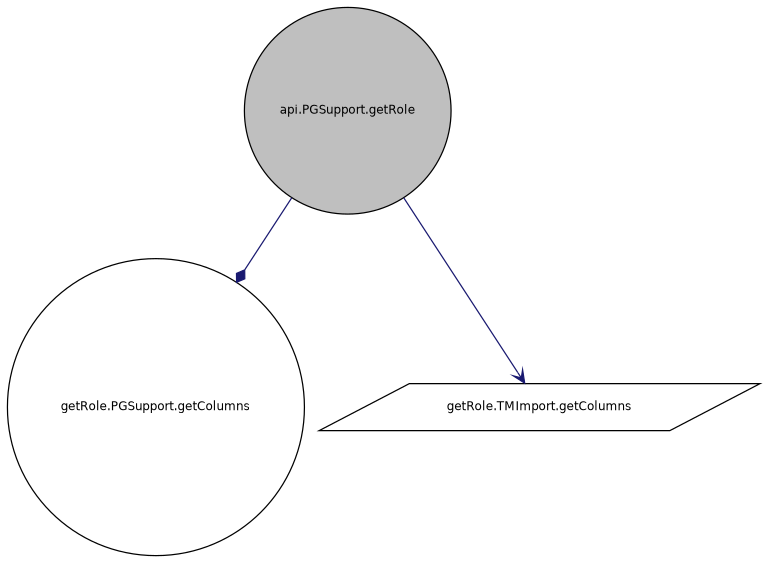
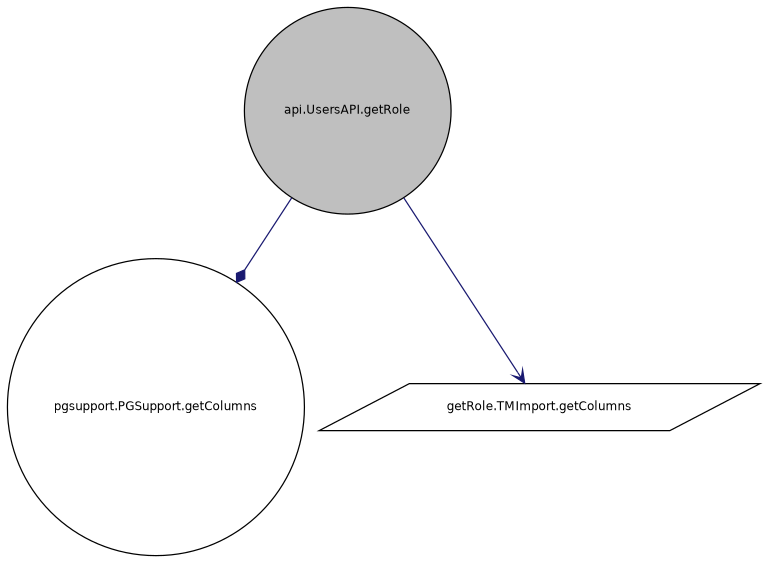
node "api.PGSupport.getRole": label "api.PGSupport.getRole" -> "api.UsersAPI.getRole"
node "getRole.PGSupport.getColumns": label "getRole.PGSupport.getColumns" -> "pgsupport.PGSupport.getColumns"
